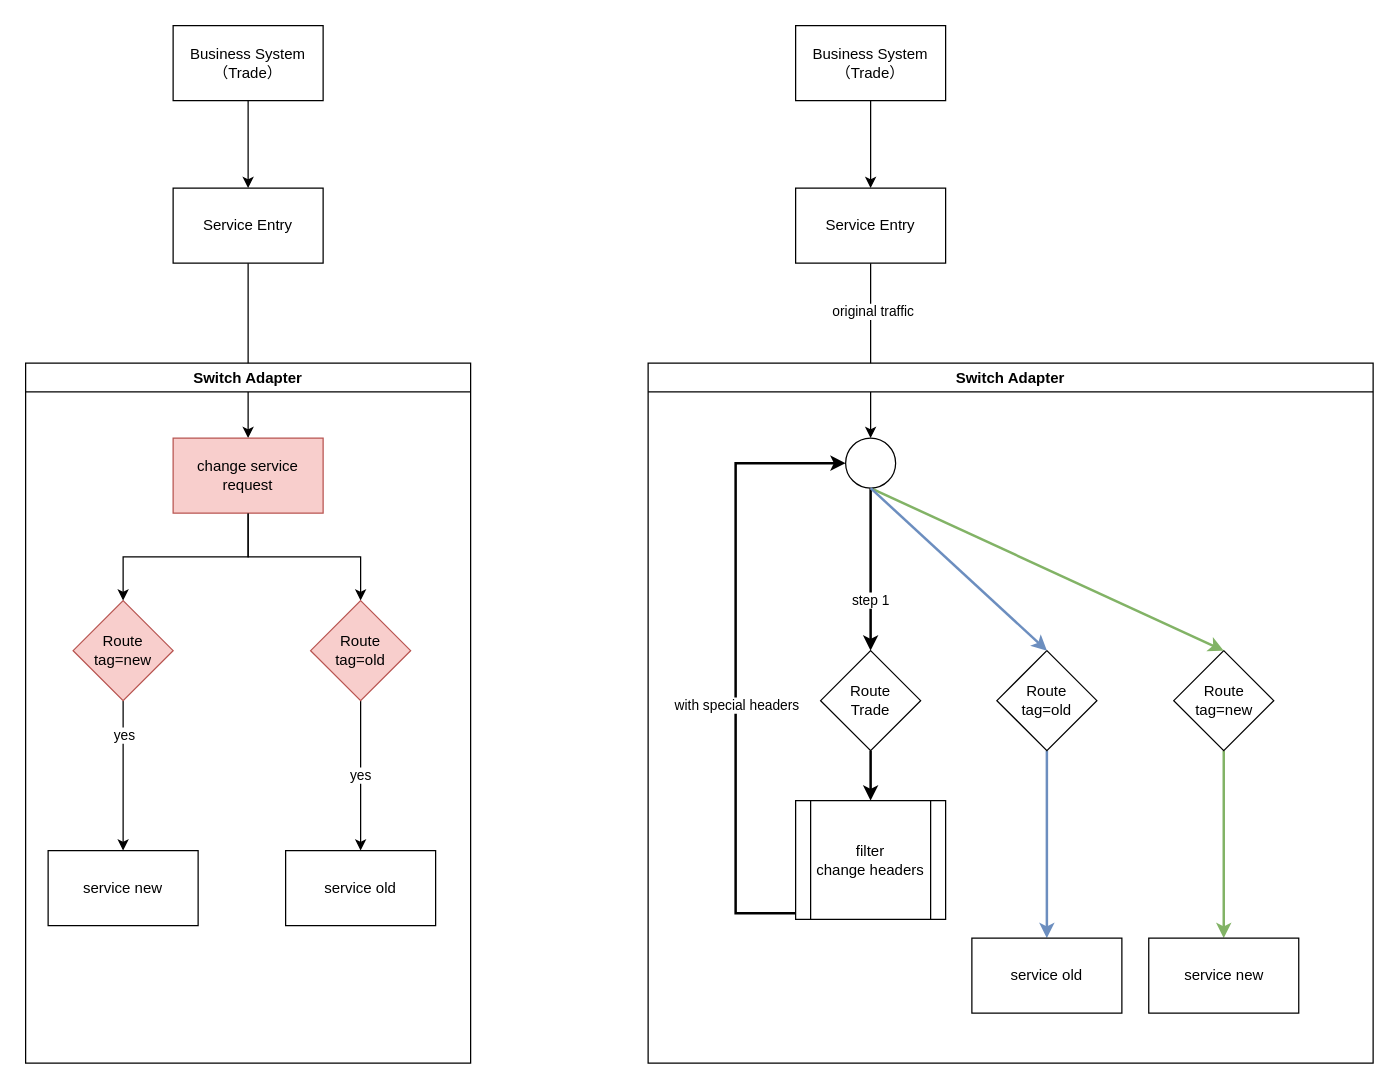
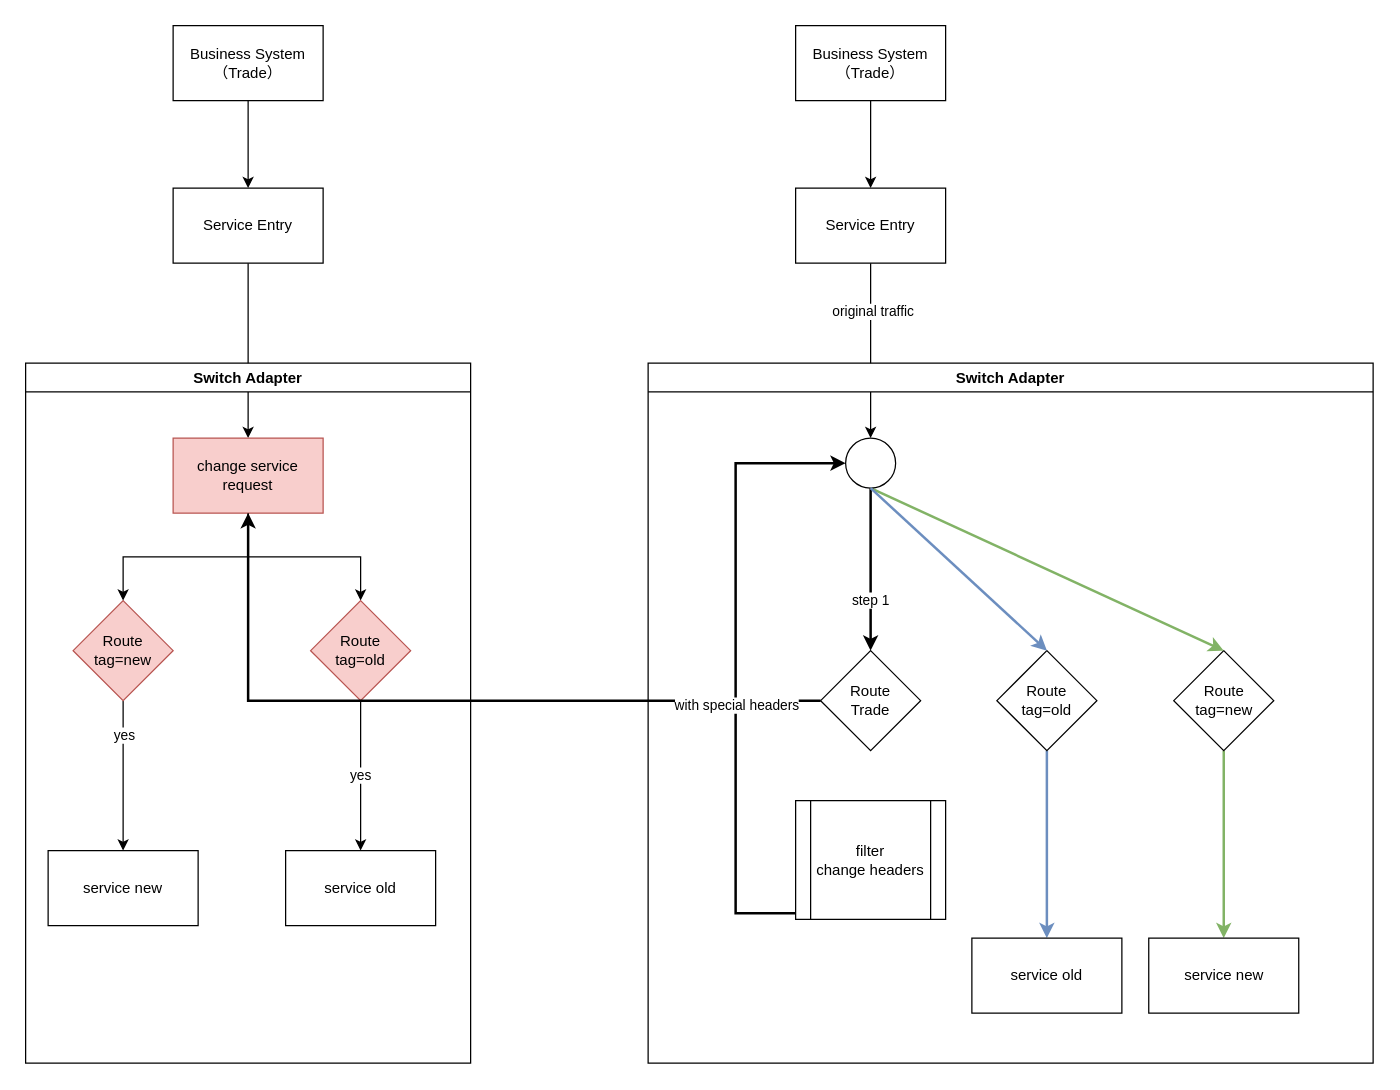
edge "Route Trade" -> "filter change headers": now "Route Trade" -> "change service request"
